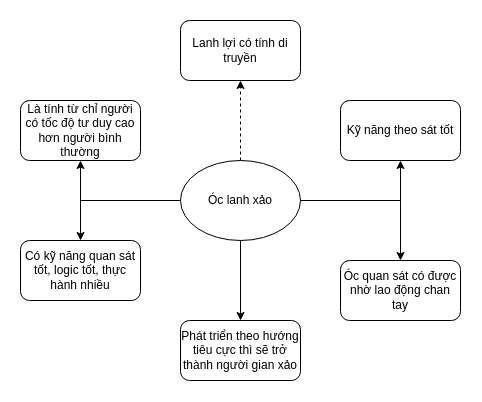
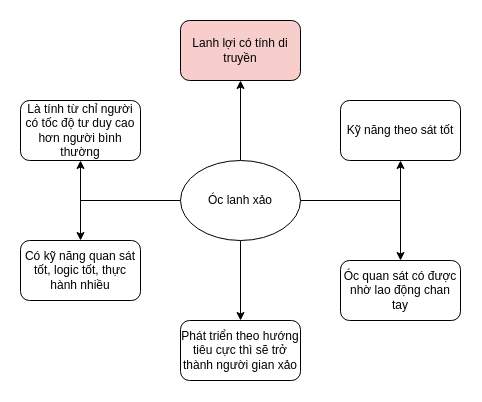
node "Lanh lợi có tính di truyền": fillcolor #ffffff -> #f8cecc
edge "Óc lanh xảo" -> "Lanh lợi có tính di truyền": style dashed -> solid
